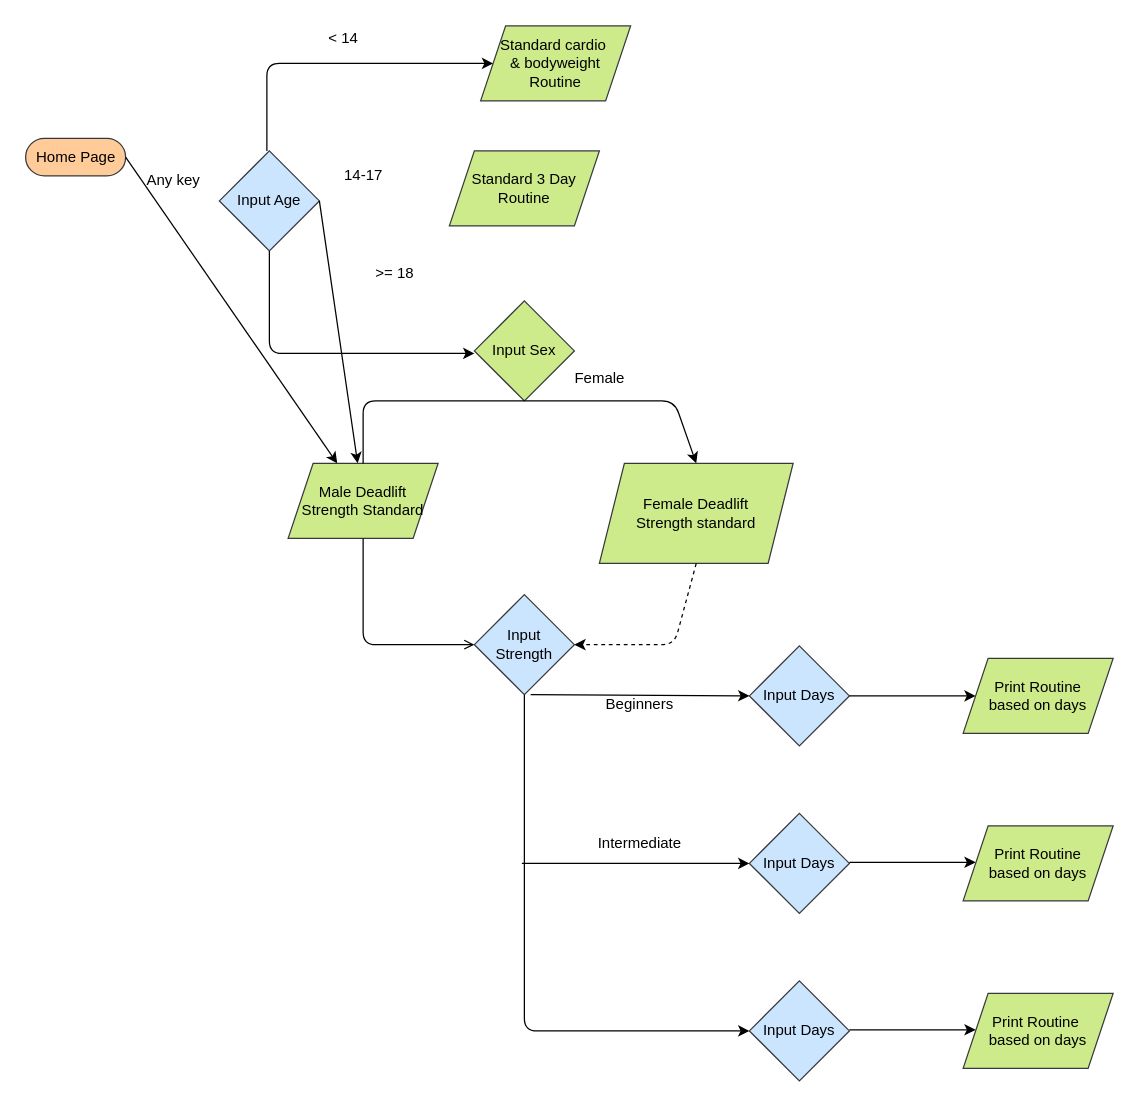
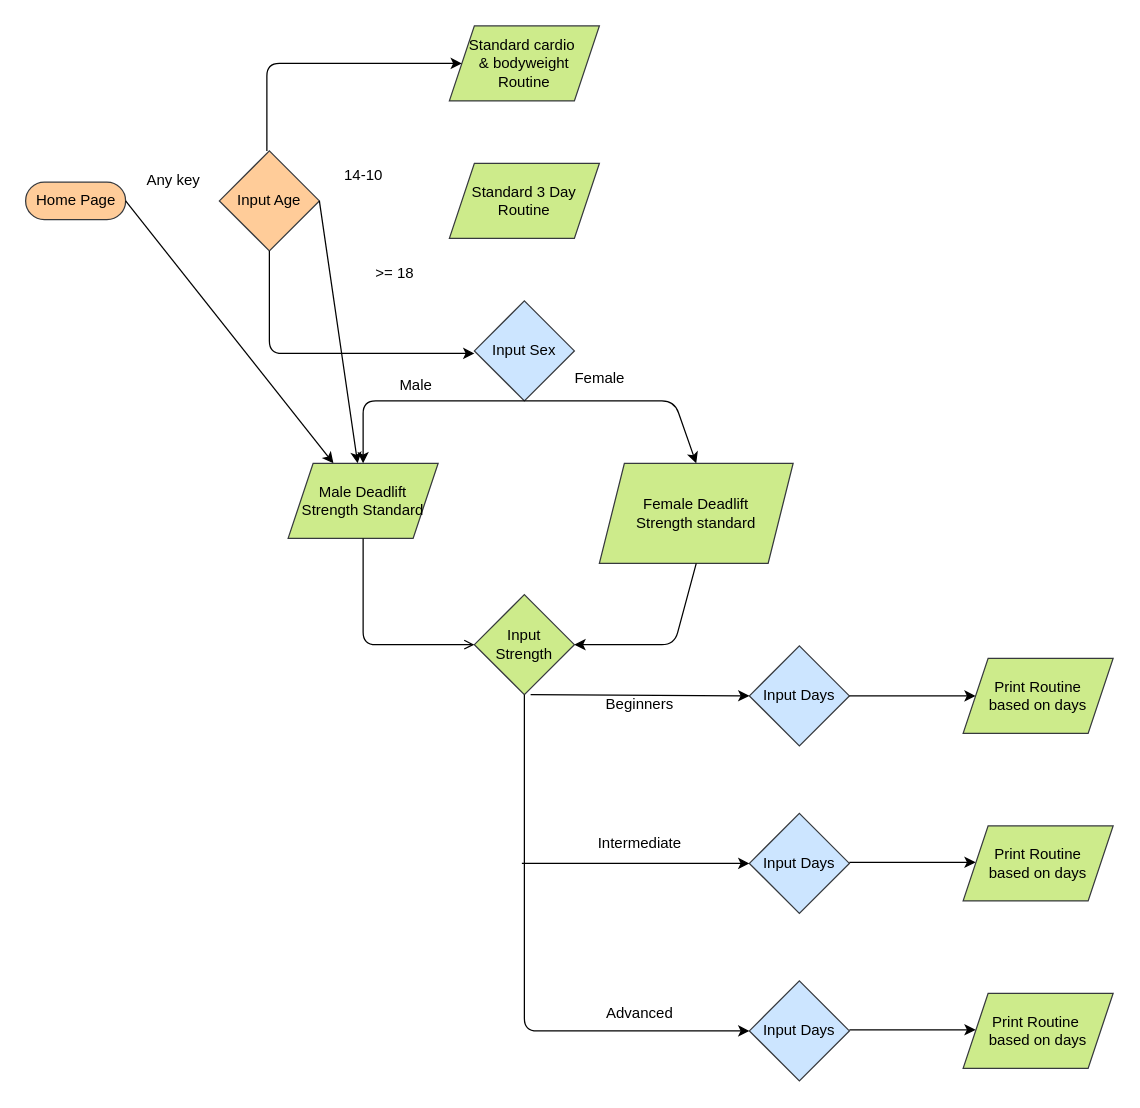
node "< 14": removed
node "Standard cardio & bodyweight Routine": moved (556, 63) -> (524, 63)
node "Home Page": moved (76, 157) -> (76, 201)
node "14-17": label "14-17" -> "14-10"
node "Standard 3 Day Routine": moved (524, 188) -> (524, 201)
node "Input Age": fillcolor #cce5ff -> #ffcc99
node "Input Sex": fillcolor #cdeb8b -> #cce5ff
node "Male": added
edge "Input Sex" -- "Male Deadlift Strength Standard": arrowhead none -> classic
node "Input Strength": fillcolor #cce5ff -> #cdeb8b
edge "Female Deadlift Strength standard" -> "Input Strength": style dashed -> solid
node "Advanced": added
